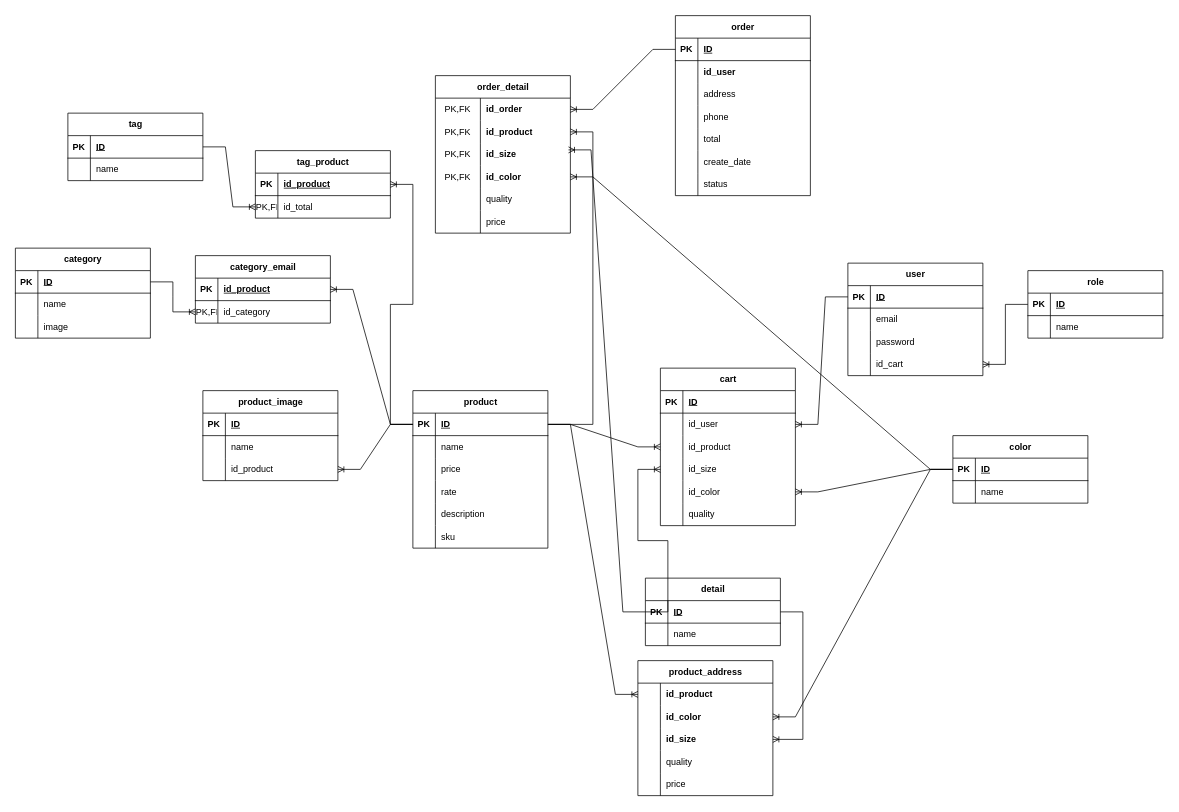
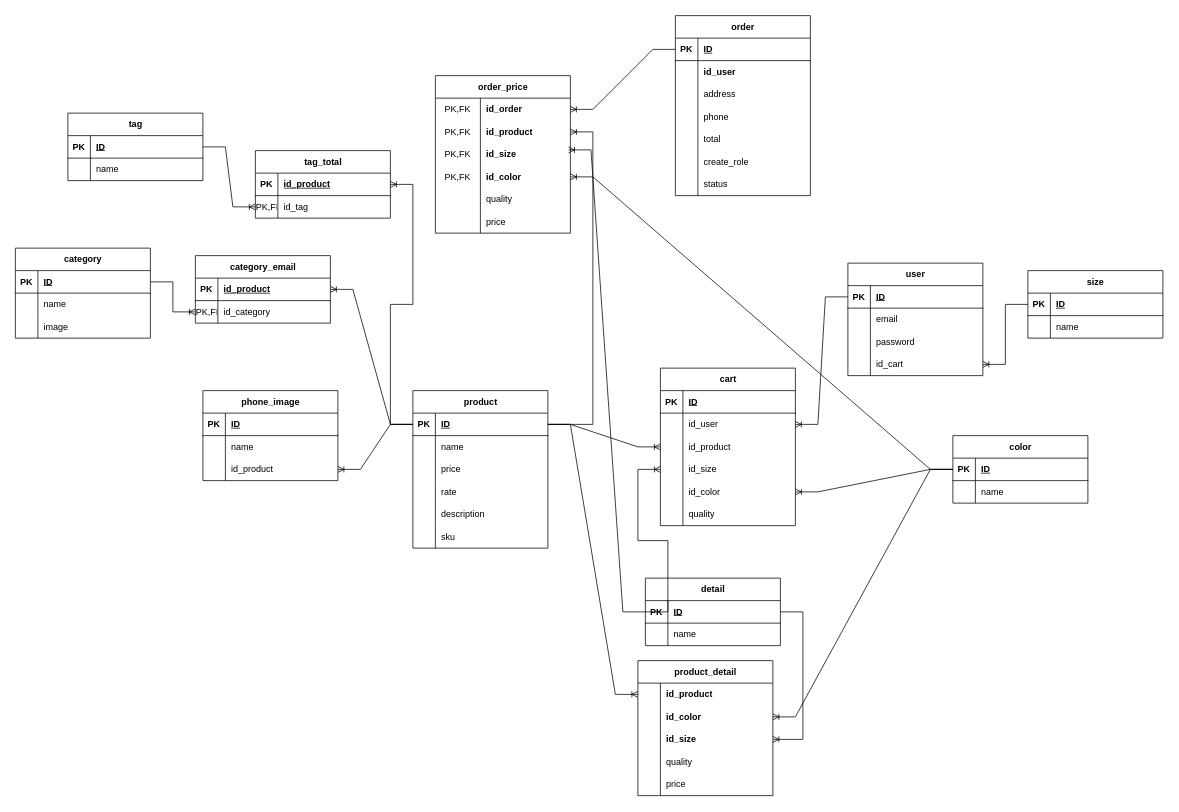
node "order_detail": label "order_detail" -> "order_price"
node "tag_product": label "tag_product" -> "tag_total"
node "create_date": label "create_date" -> "create_role"
node "id_total": label "id_total" -> "id_tag"
node "role": label "role" -> "size"
node "product_image": label "product_image" -> "phone_image"
node "product_address": label "product_address" -> "product_detail"
